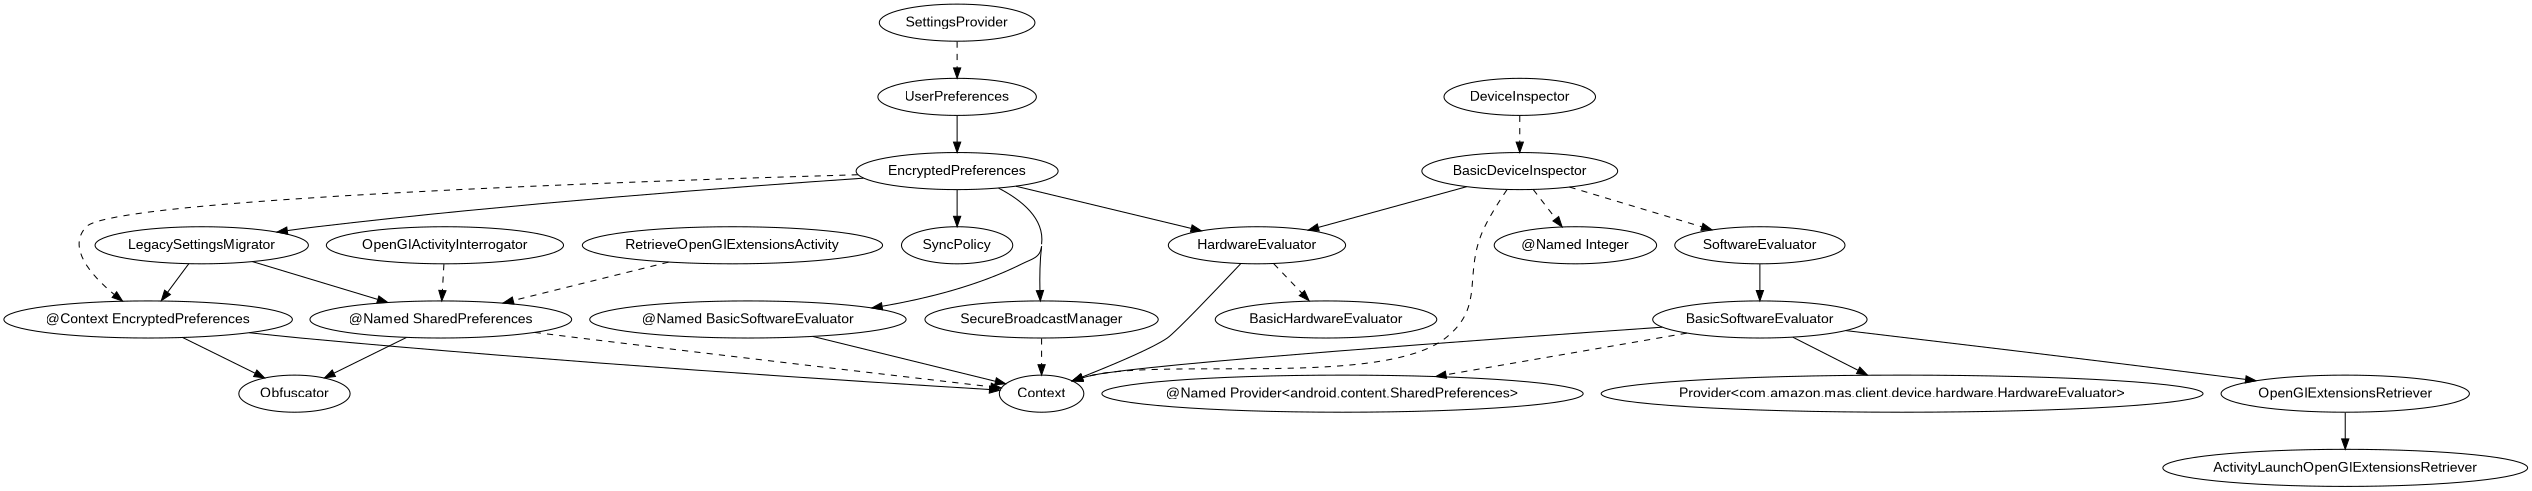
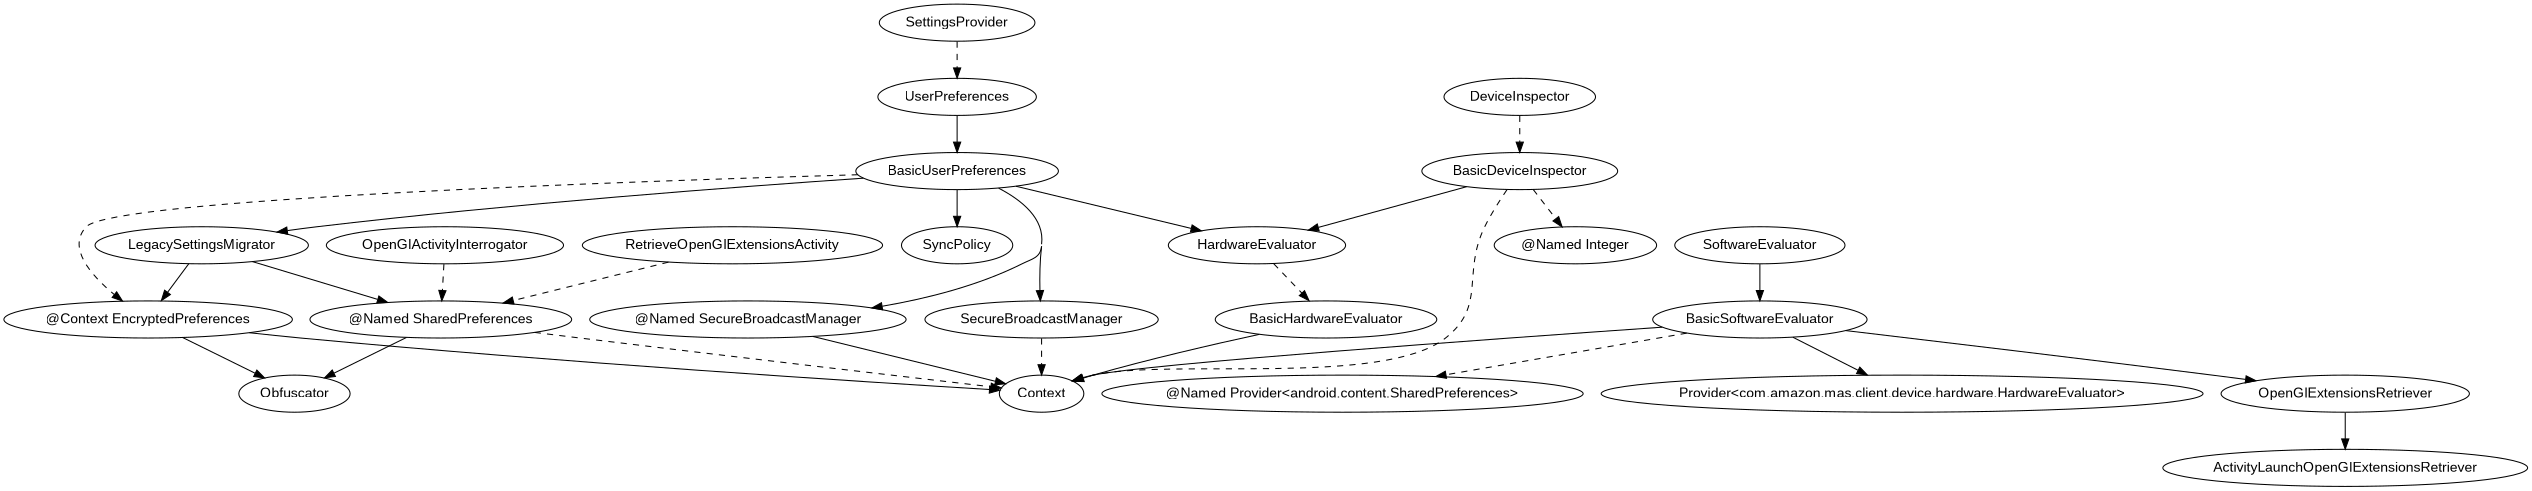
node "EncryptedPreferences": label "EncryptedPreferences" -> "BasicUserPreferences"
edge "BasicDeviceInspector" -> "SoftwareEvaluator": removed
node "@Named BasicSoftwareEvaluator": label "@Named BasicSoftwareEvaluator" -> "@Named SecureBroadcastManager"
edge "HardwareEvaluator" -> "Context": now "BasicHardwareEvaluator" -> "Context"
